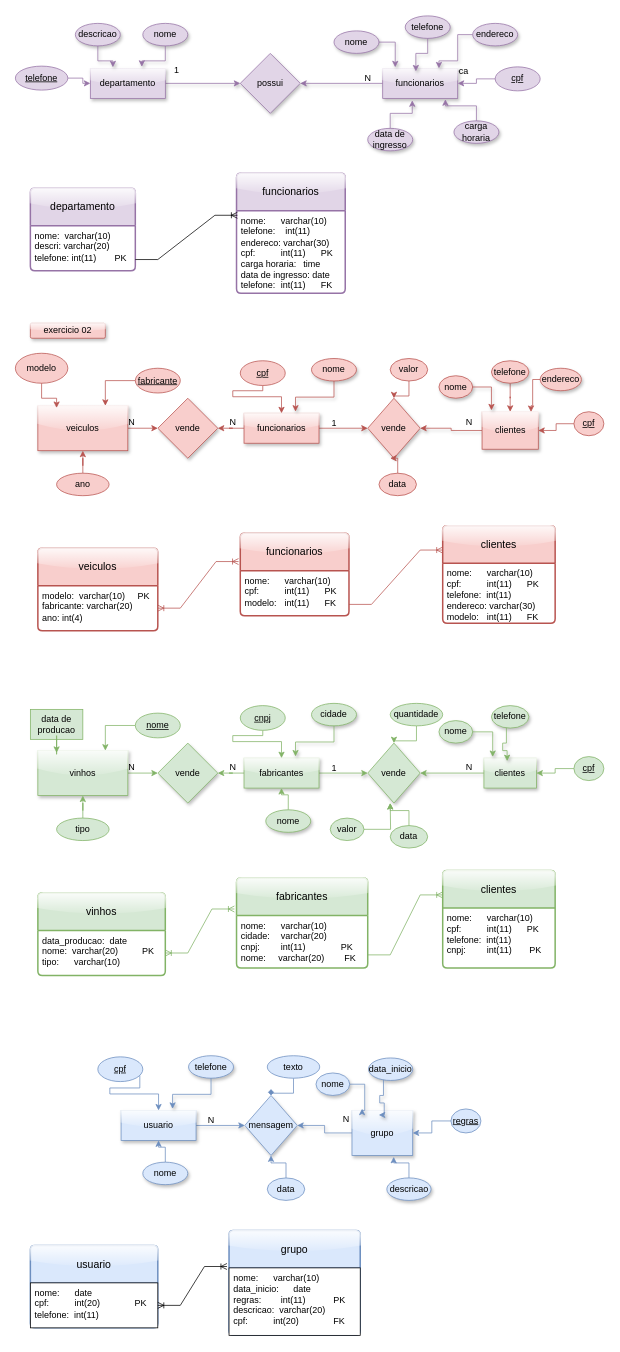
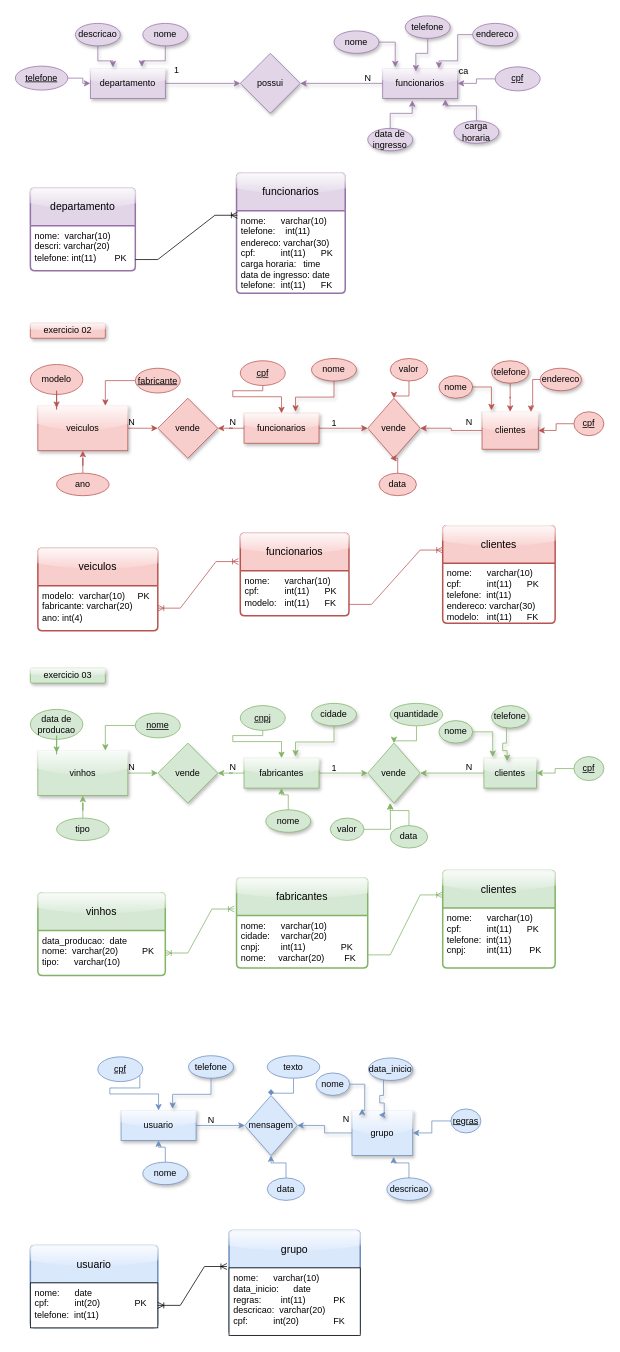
node "modelo": moved (42, 368) -> (57, 379)
node "exercicio 03": added
node "data de producao": shape rectangle -> ellipse
